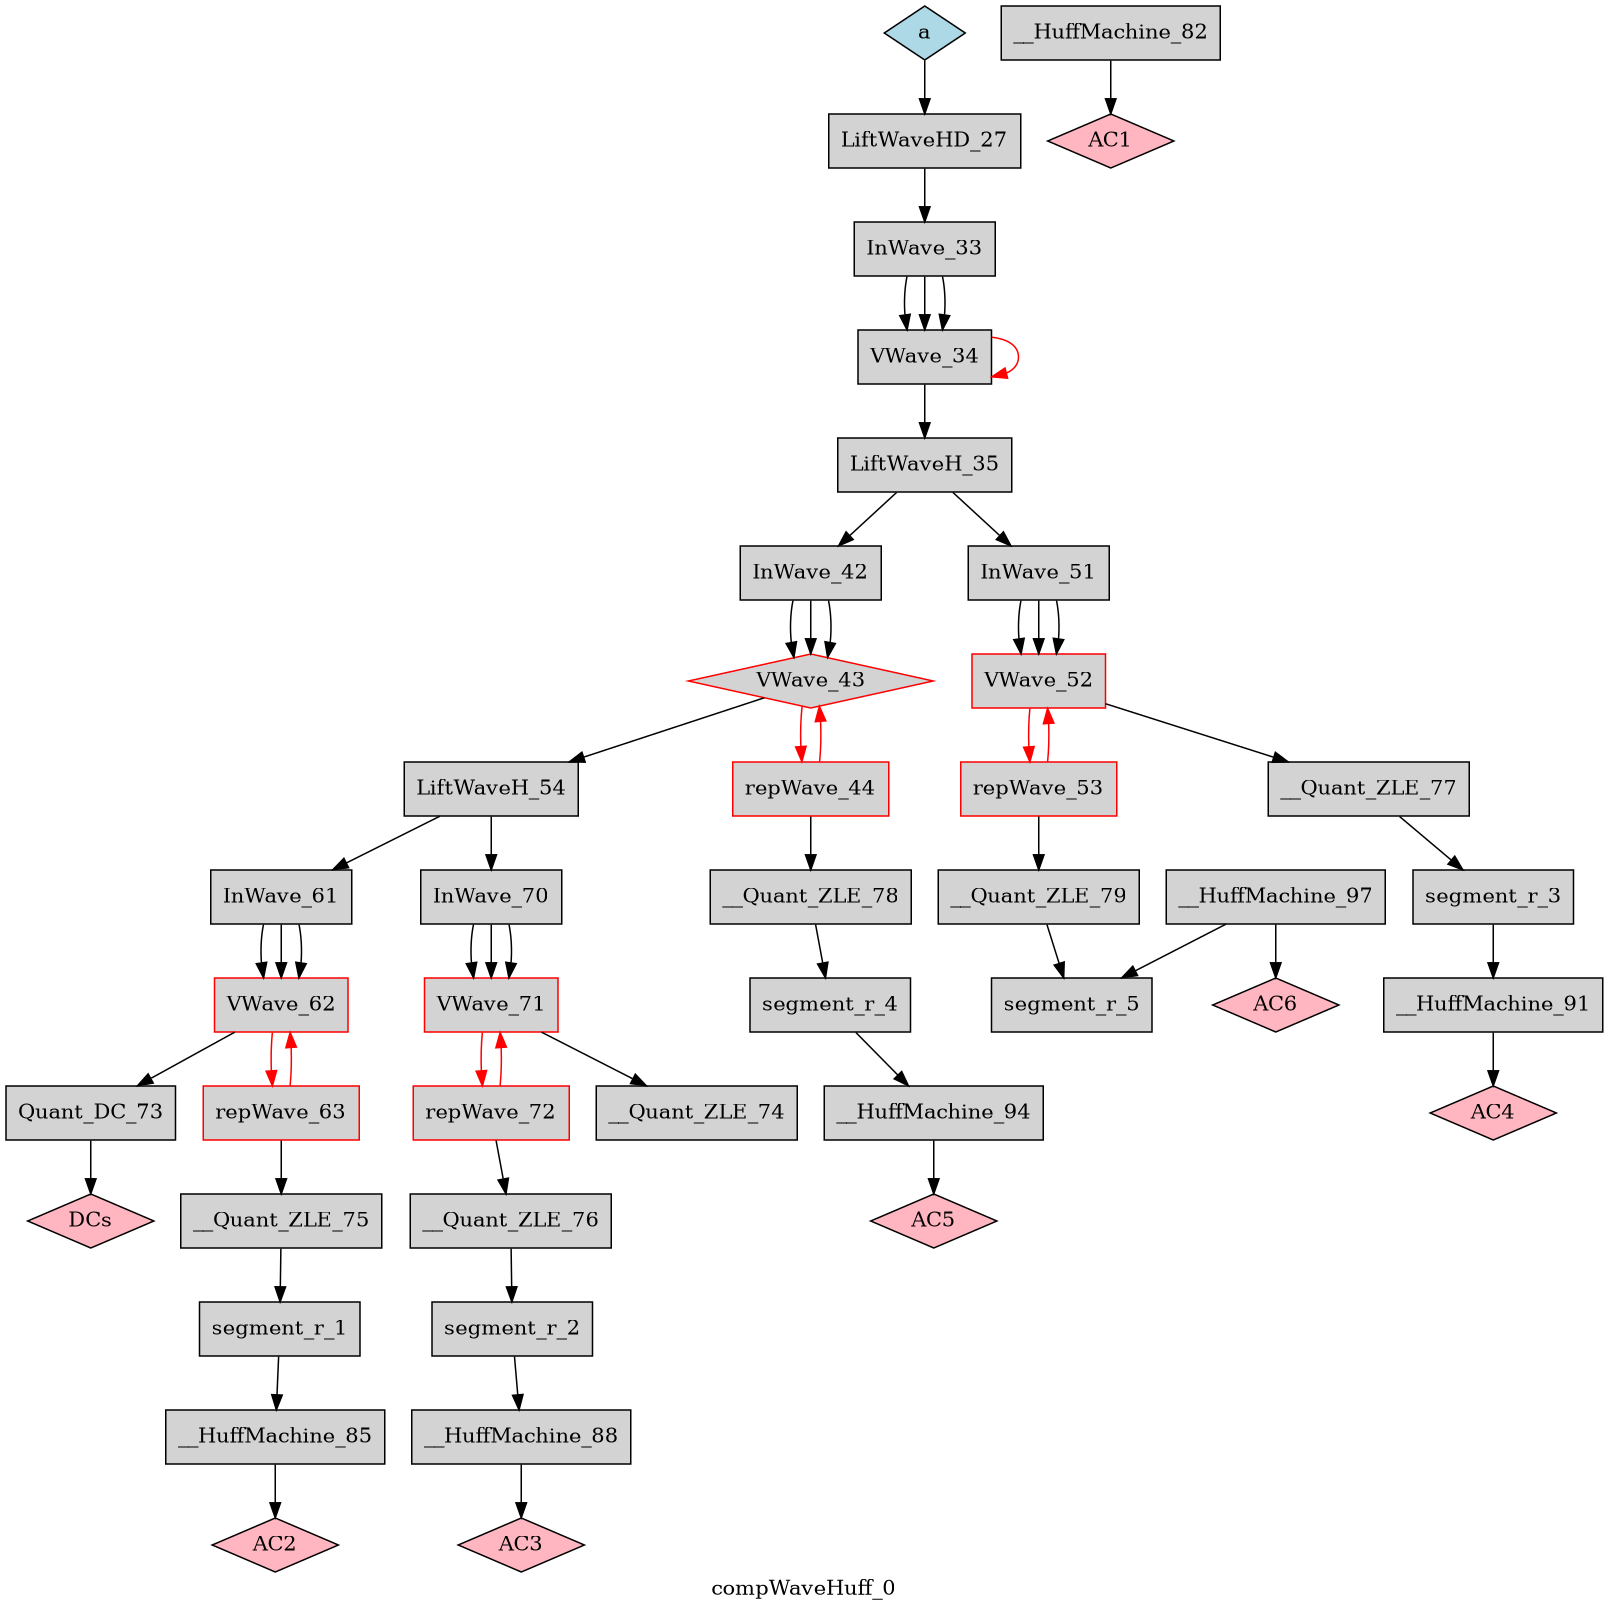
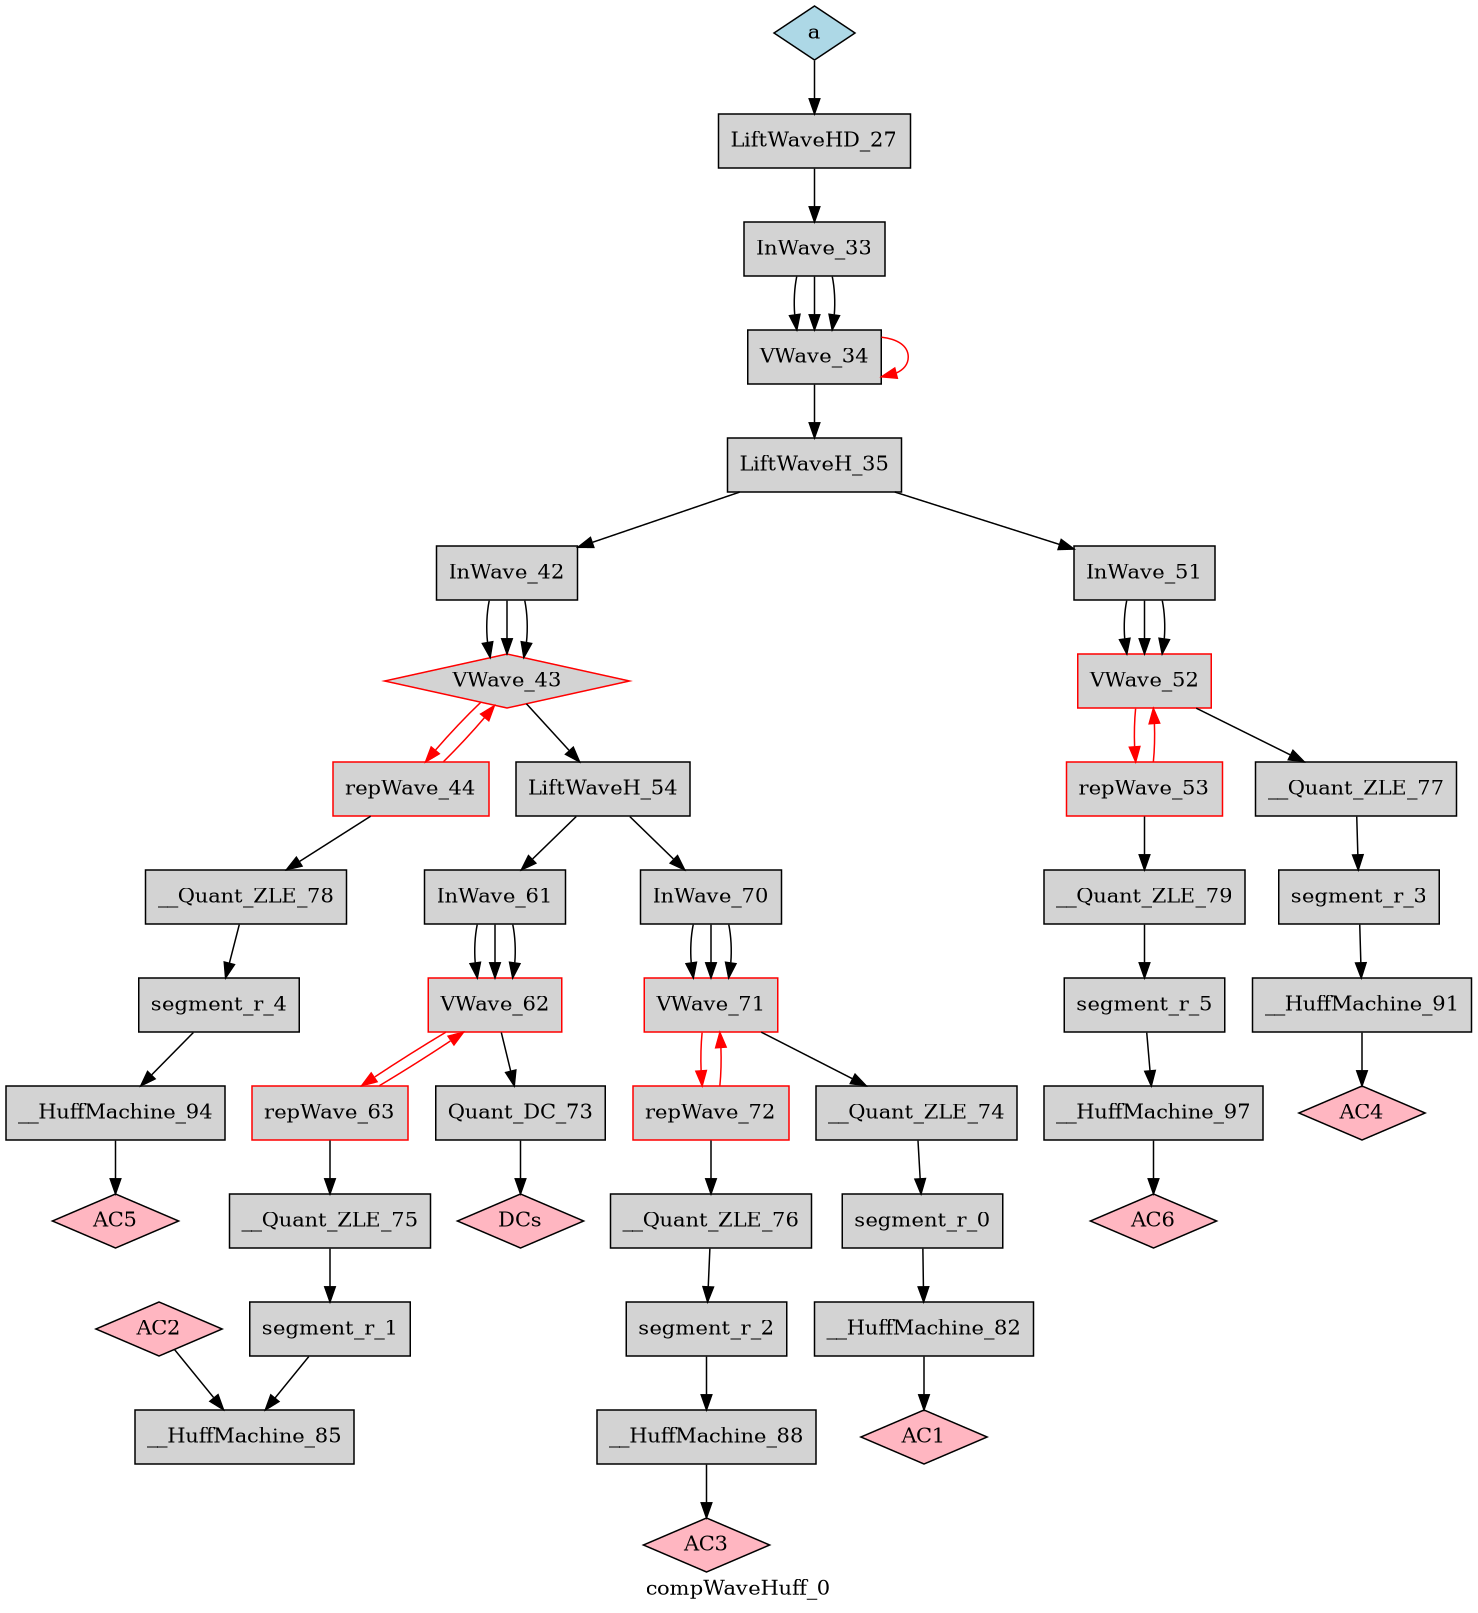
edge "__HuffMachine_97" -> "segment_r_5": reversed
node "segment_r_0": added
edge "__HuffMachine_85" -> "AC2": reversed
